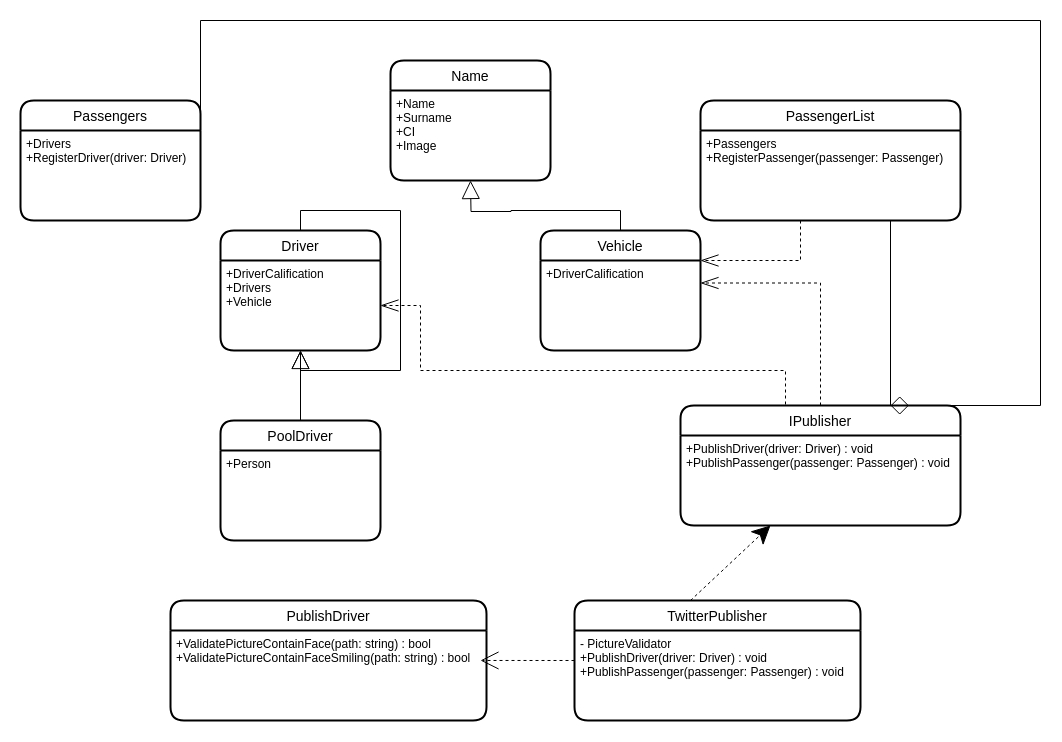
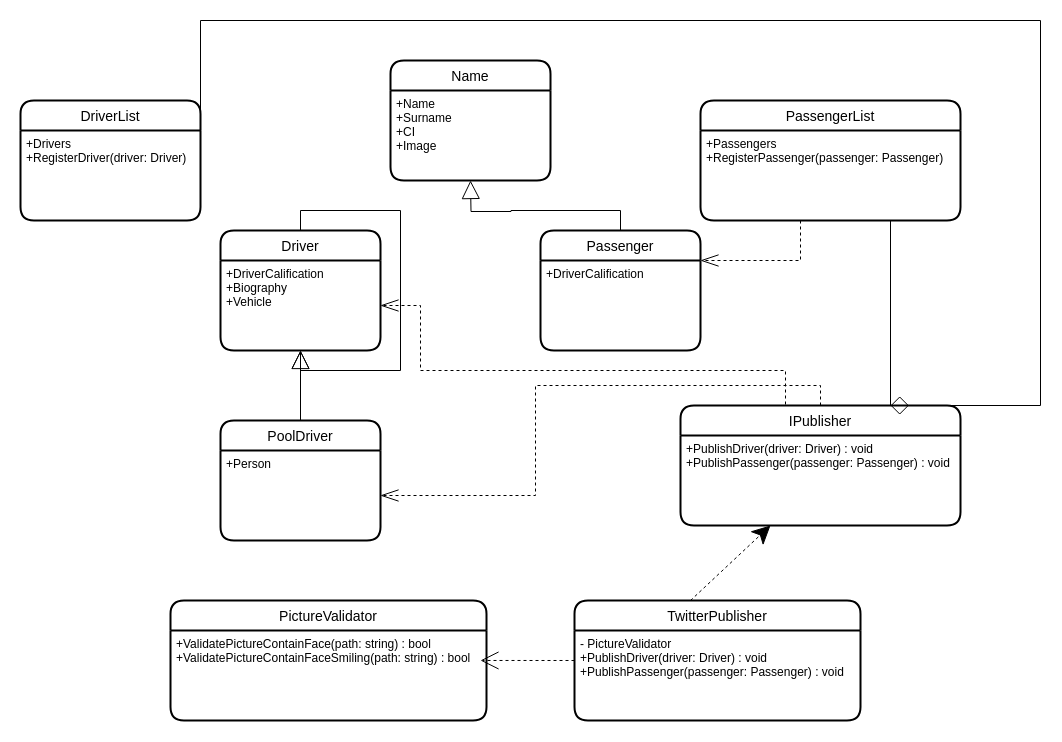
node "Passengers": label "Passengers" -> "DriverList"
node "Vehicle": label "Vehicle" -> "Passenger"
node "+DriverCalification +Drivers +Vehicle": label "+DriverCalification +Drivers +Vehicle" -> "+DriverCalification +Biography +Vehicle"
edge "IPublisher" -> "+DriverCalification": now "IPublisher" -> "+Person"
node "PublishDriver": label "PublishDriver" -> "PictureValidator"
